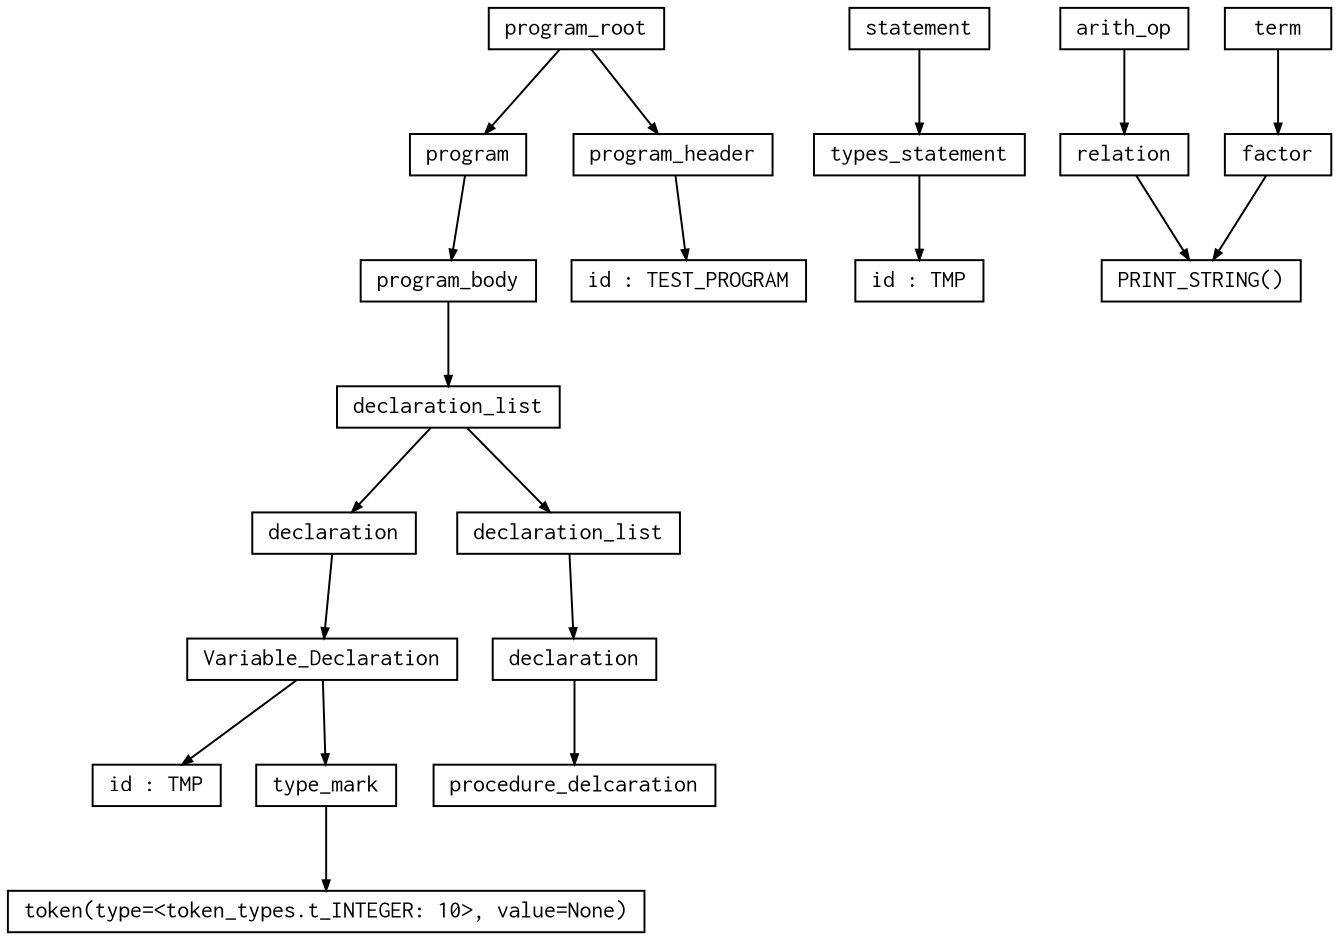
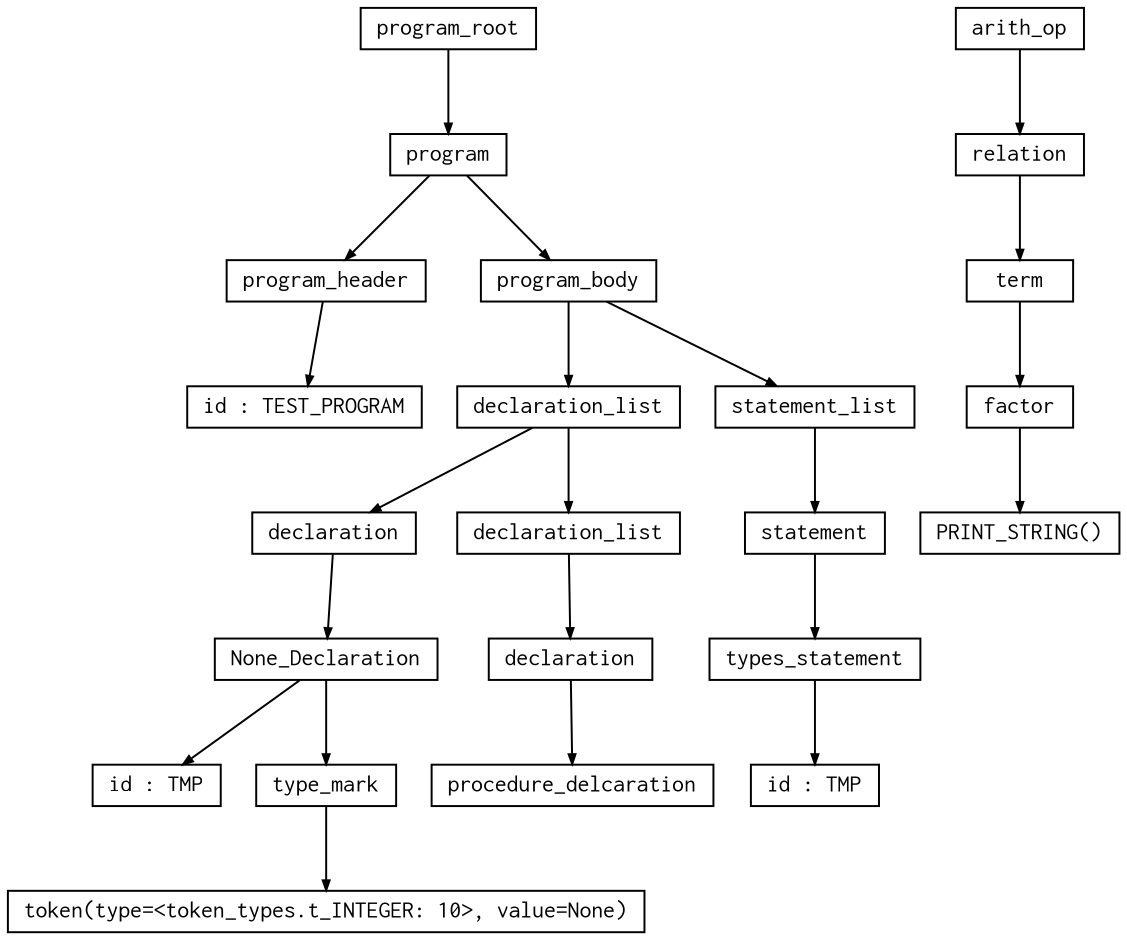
edge "program_root" -> "program_header": now "program" -> "program_header"
edge "relation" -> "PRINT_STRING()": now "relation" -> "term"
node "statement_list": added
node "Variable_Declaration": label "Variable_Declaration" -> "None_Declaration"
